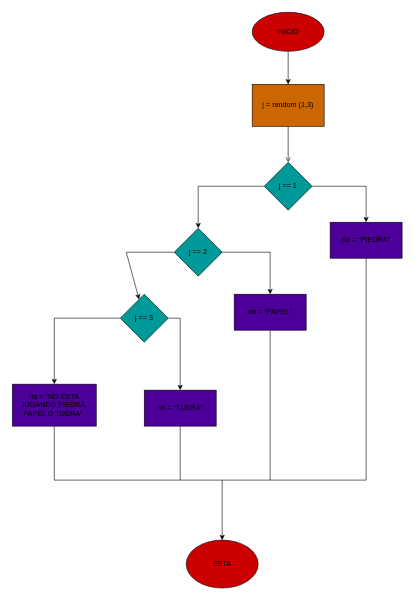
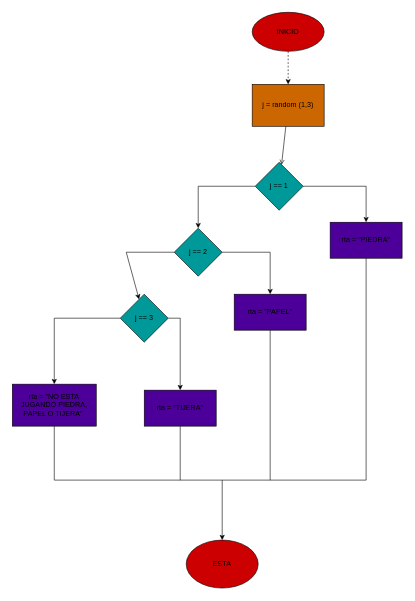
edge "INICIO" -> "j = random (1,3)": style solid -> dashed
node "j == 1": moved (288, 186) -> (279, 186)
